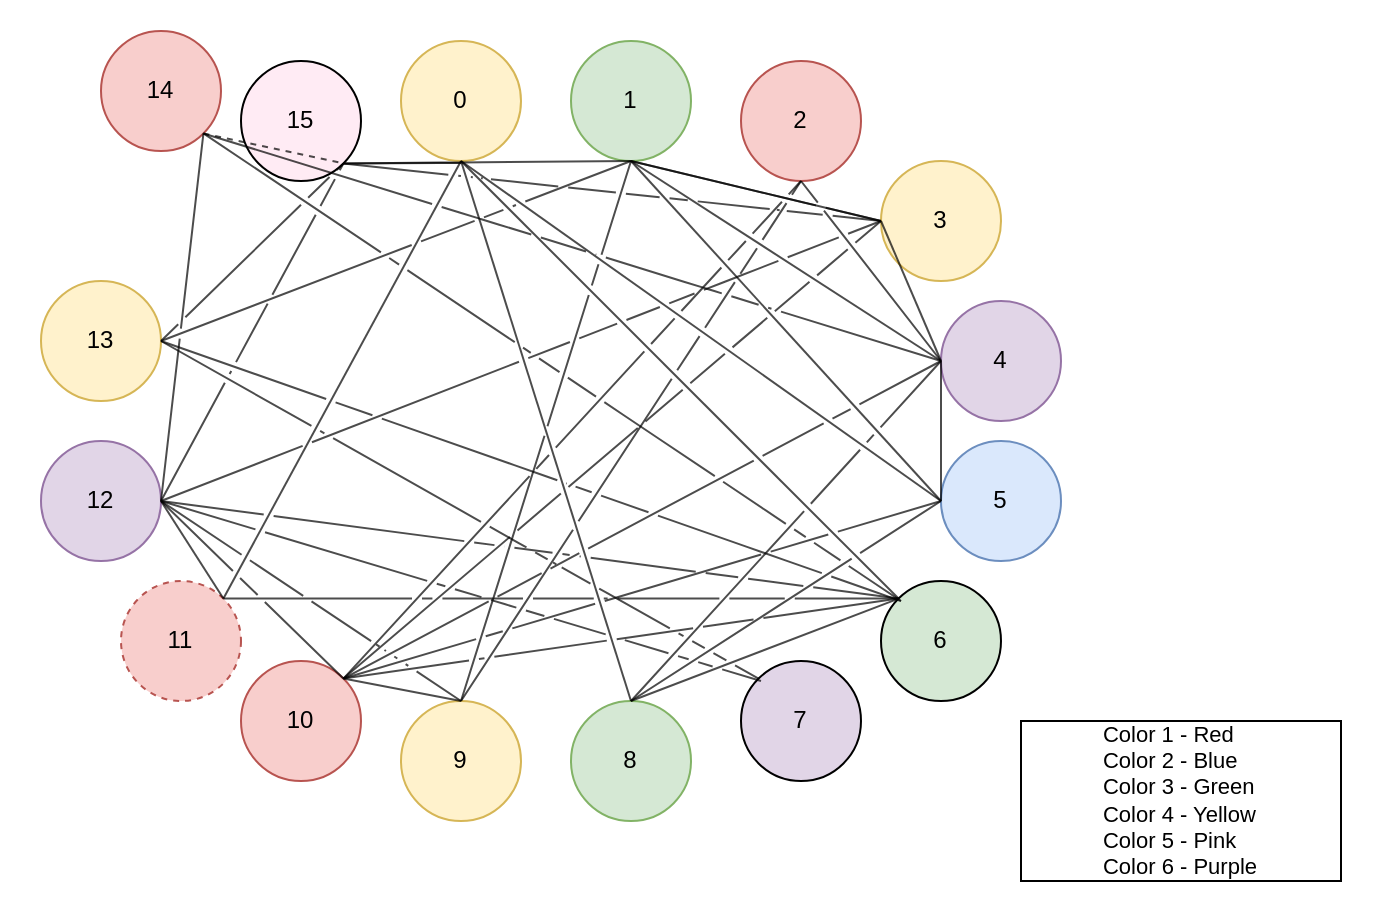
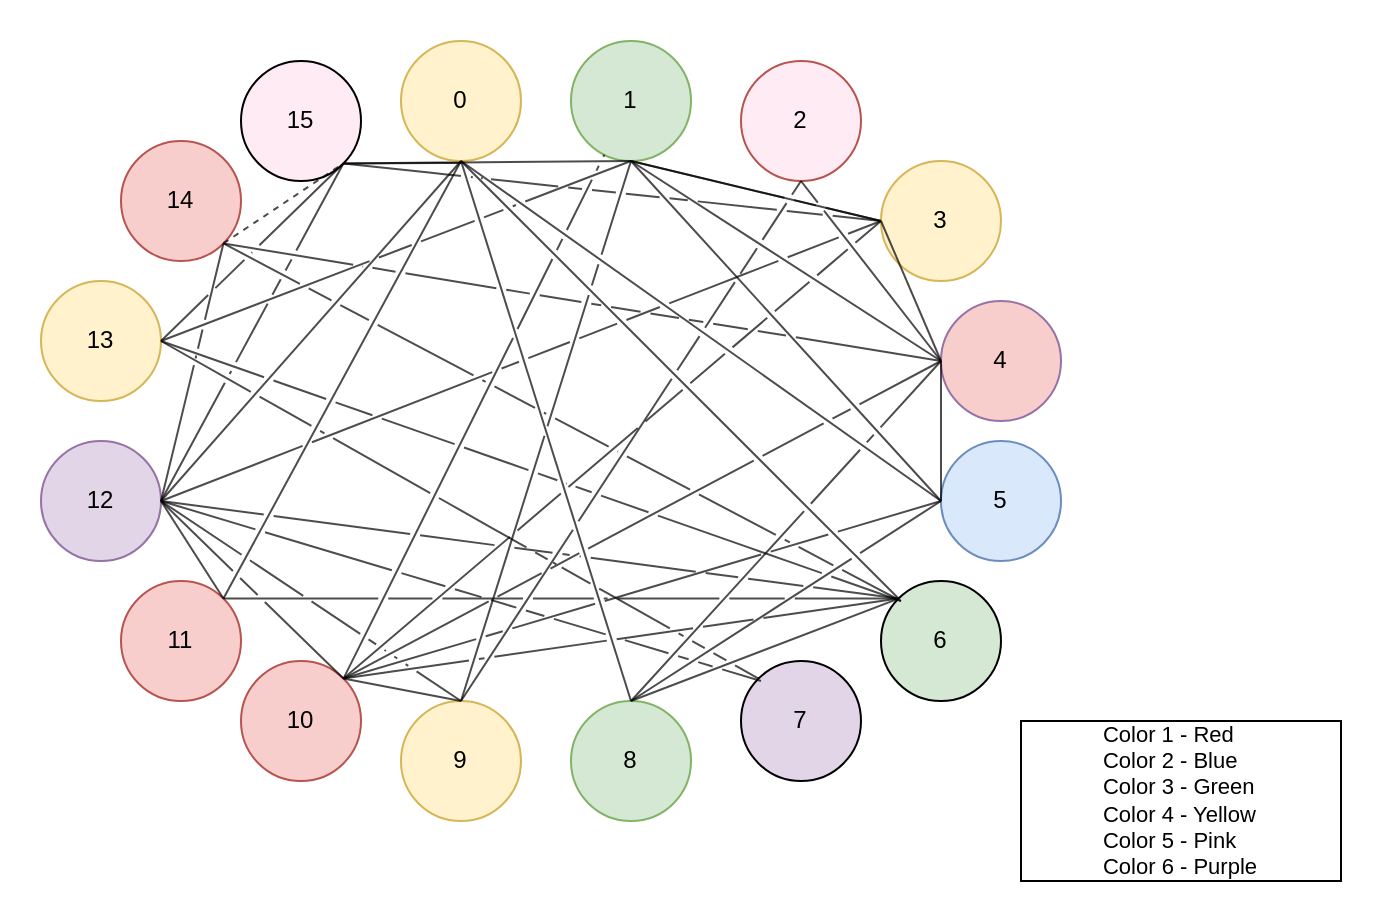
node "14": moved (161, 91) -> (181, 201)
node "2": fillcolor #f8cecc -> #ffebf4
node "4": fillcolor #e1d5e7 -> #f8cecc
edge "0" -- "12": added
edge "2" -- "10": now "1" -- "10"
node "11": style dashed -> solid
